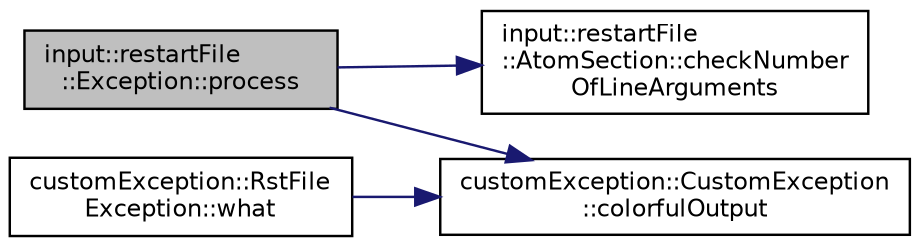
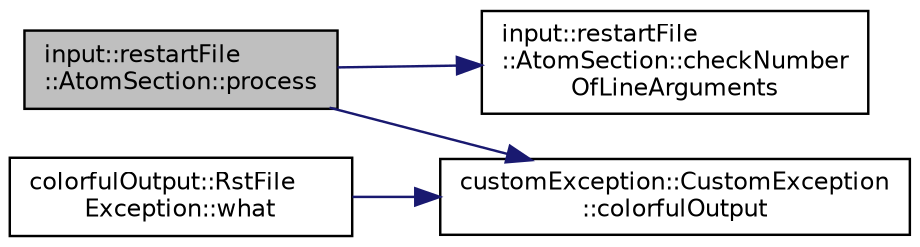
node "input::restartFile ::Exception::process": label "input::restartFile ::Exception::process" -> "input::restartFile ::AtomSection::process"
node "customException::RstFile Exception::what": label "customException::RstFile Exception::what" -> "colorfulOutput::RstFile Exception::what"
